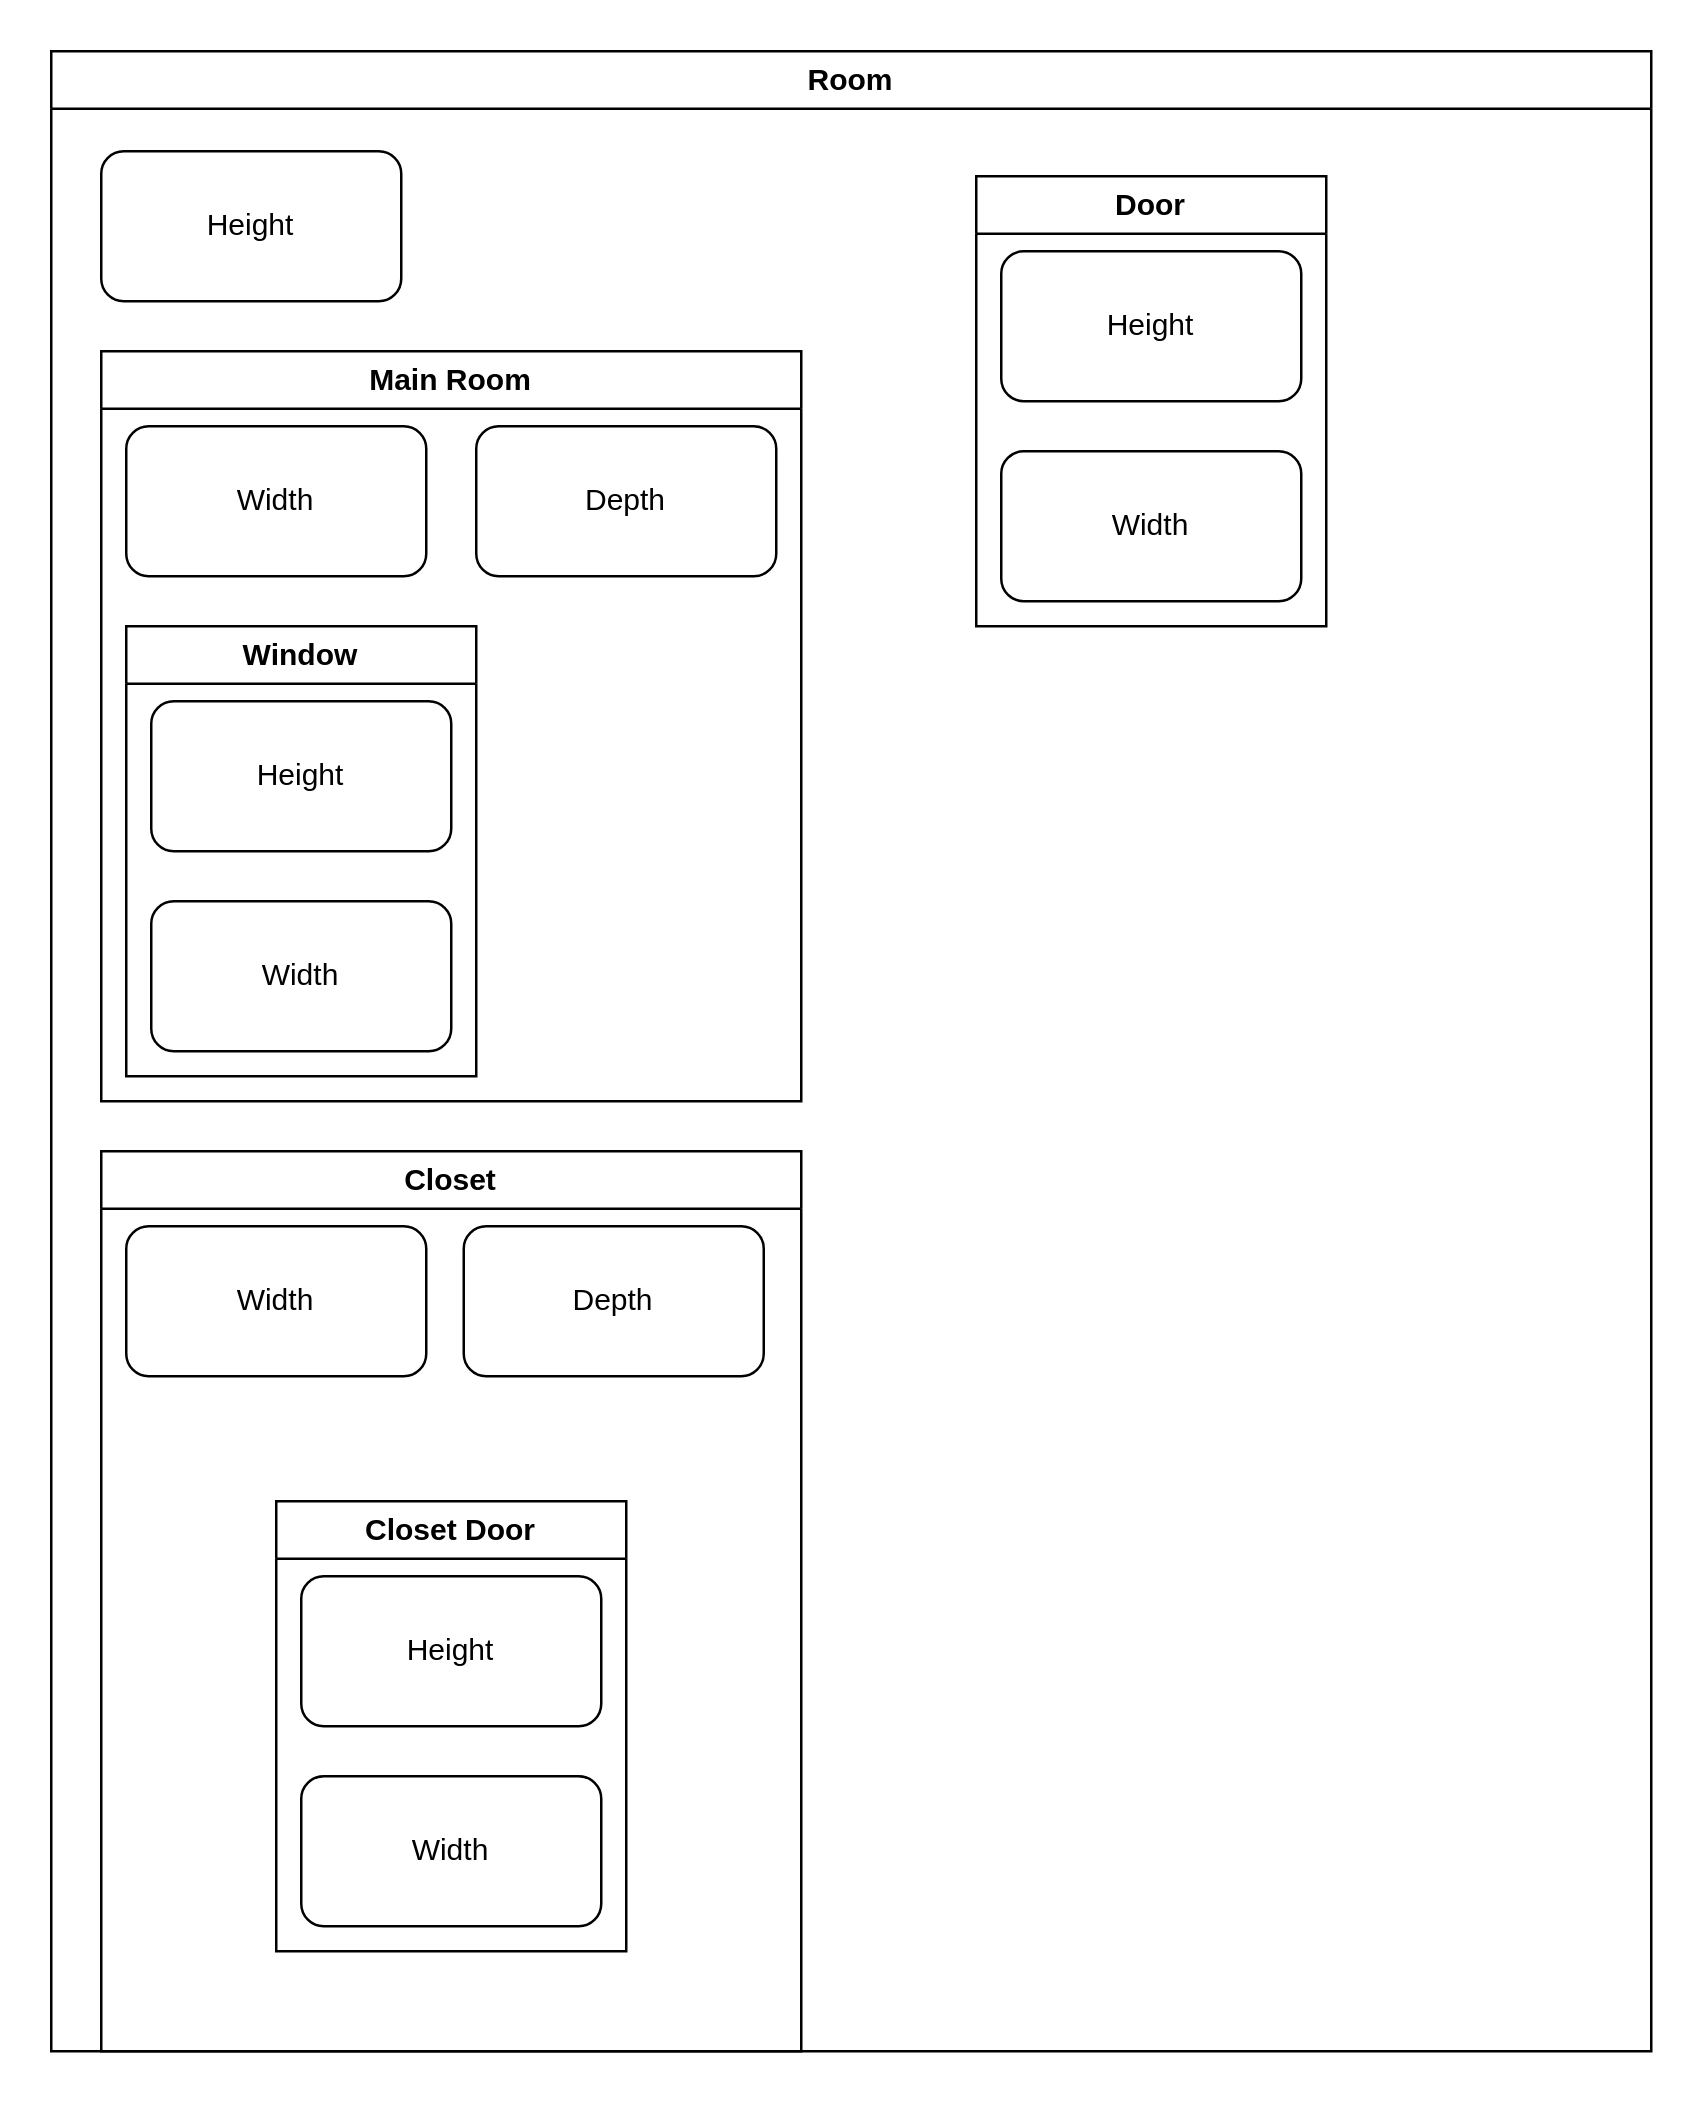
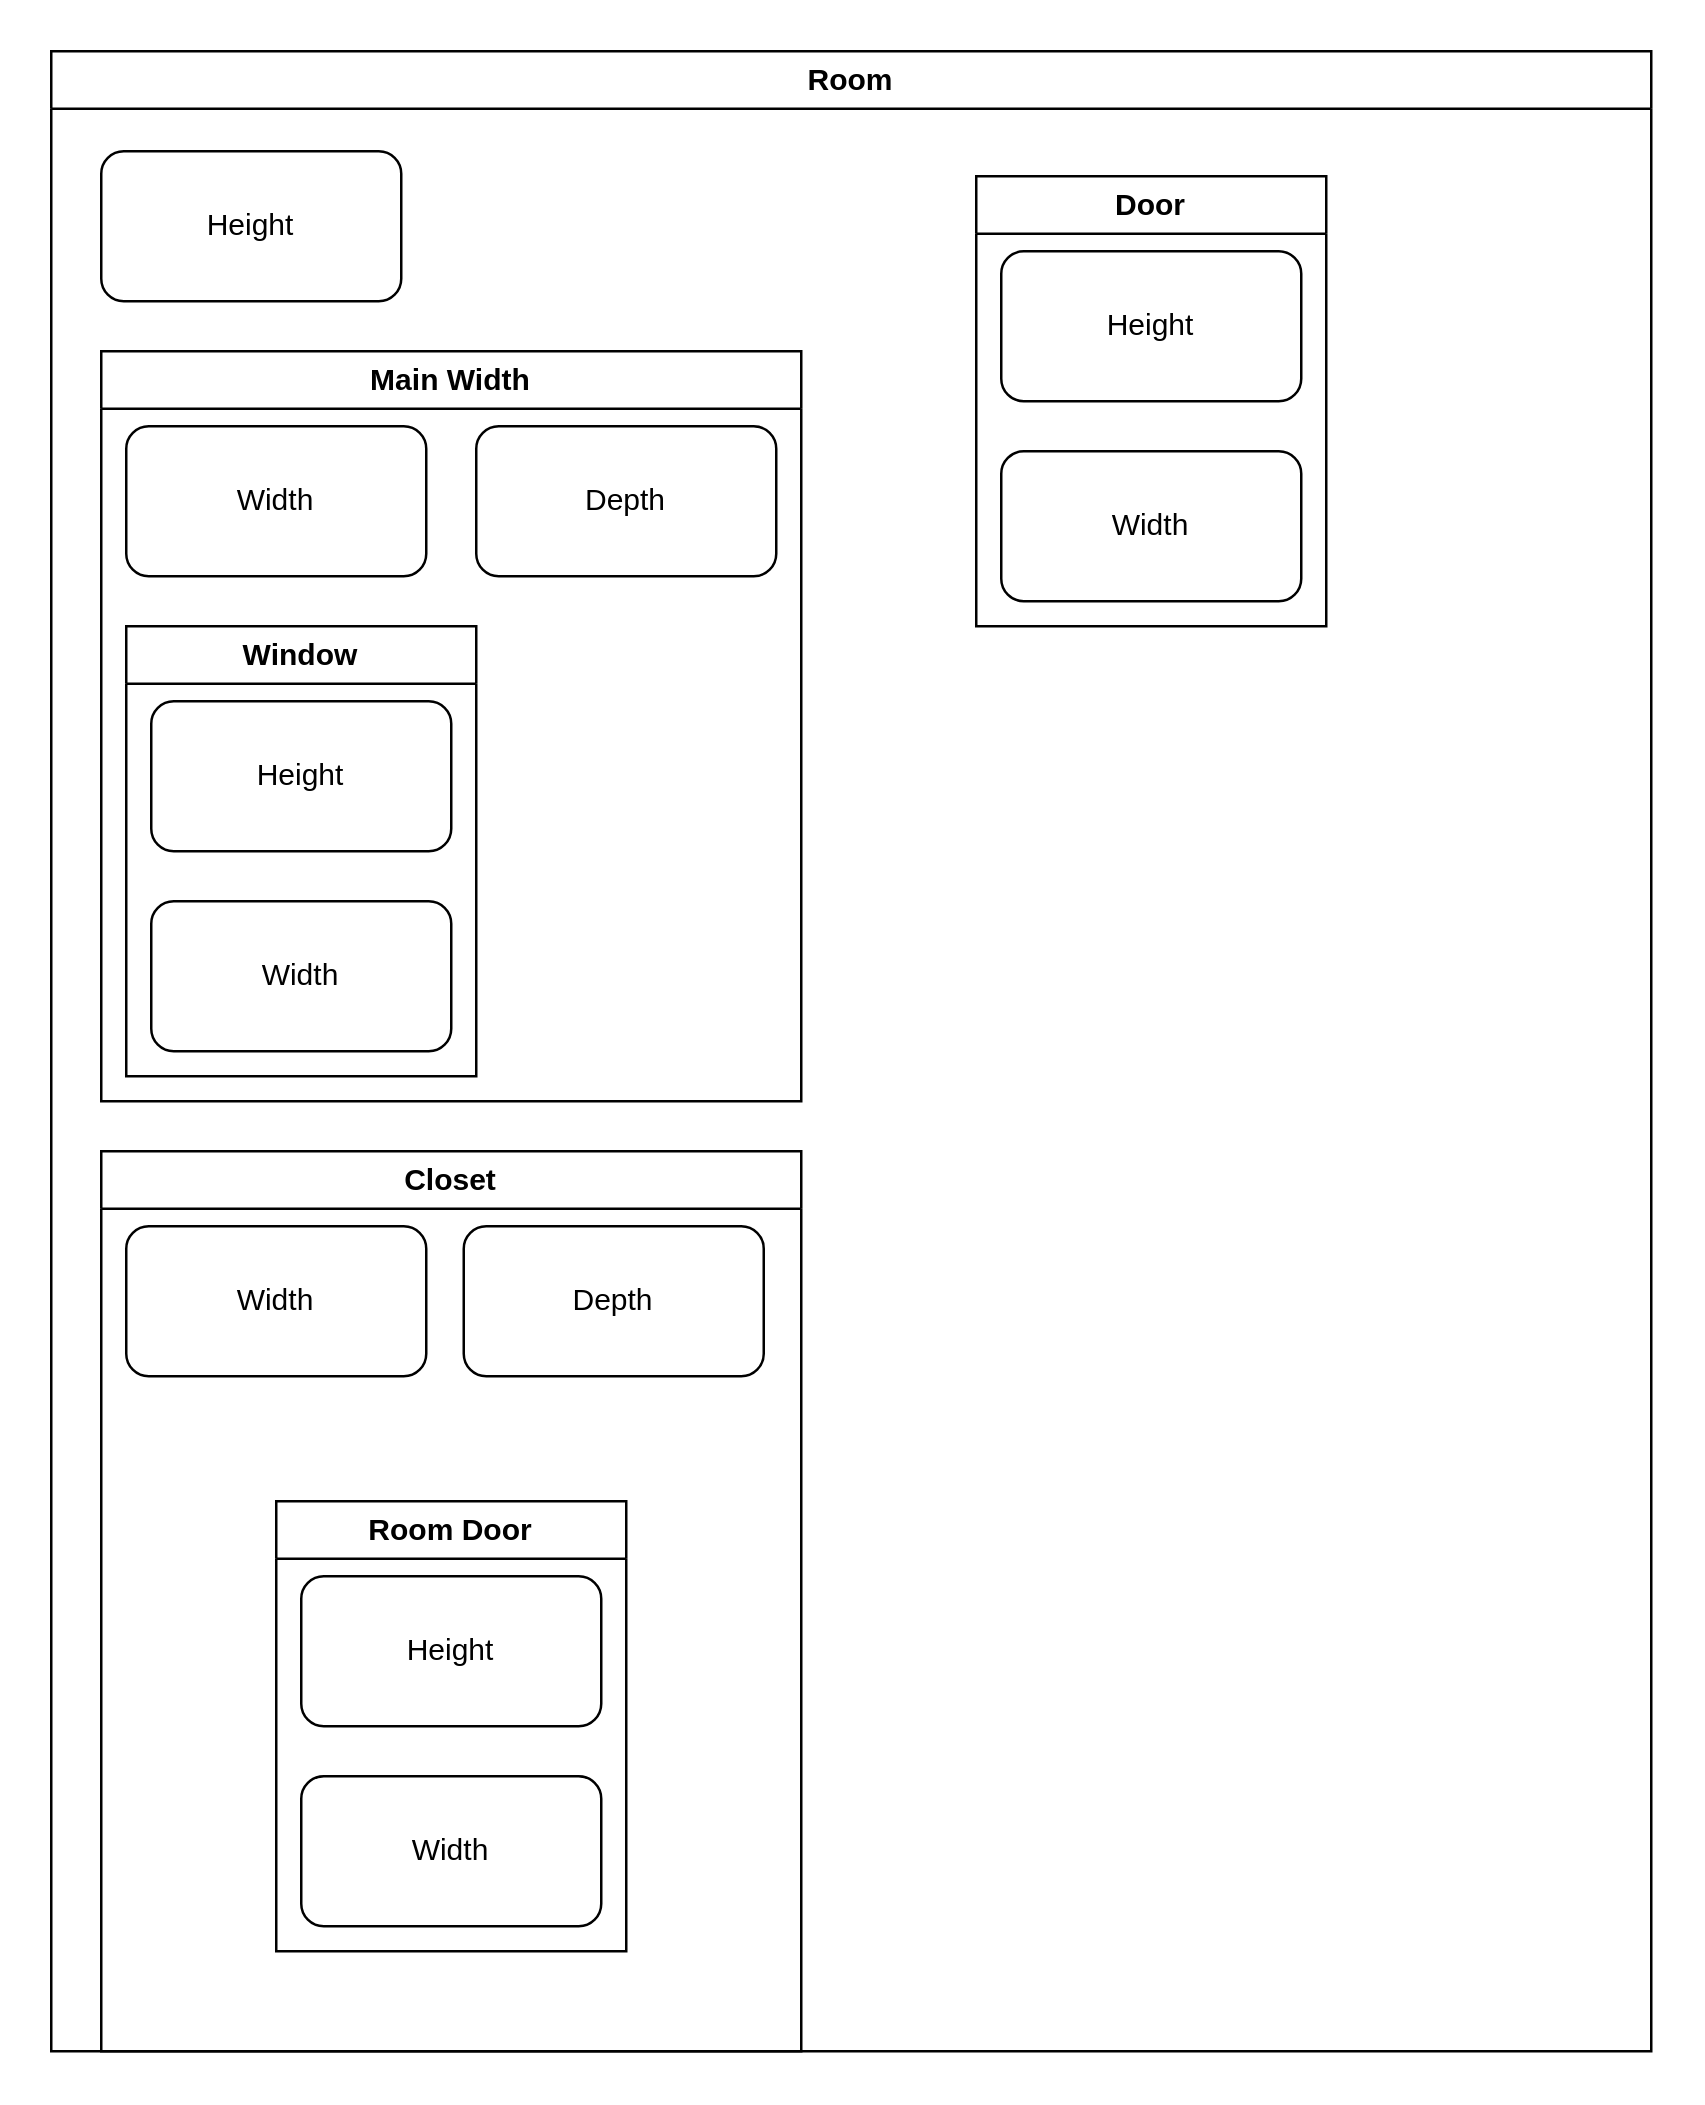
node "Main Room": label "Main Room" -> "Main Width"
node "Closet Door": label "Closet Door" -> "Room Door"
